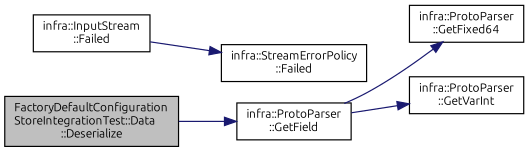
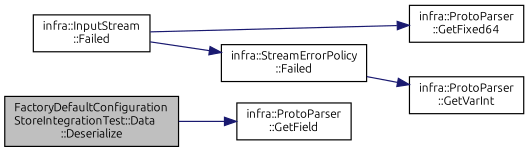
edge "infra::ProtoParser ::GetField" -> "infra::ProtoParser ::GetFixed64": now "infra::InputStream ::Failed" -> "infra::ProtoParser ::GetFixed64"
edge "infra::ProtoParser ::GetField" -> "infra::ProtoParser ::GetVarInt": now "infra::StreamErrorPolicy ::Failed" -> "infra::ProtoParser ::GetVarInt"
